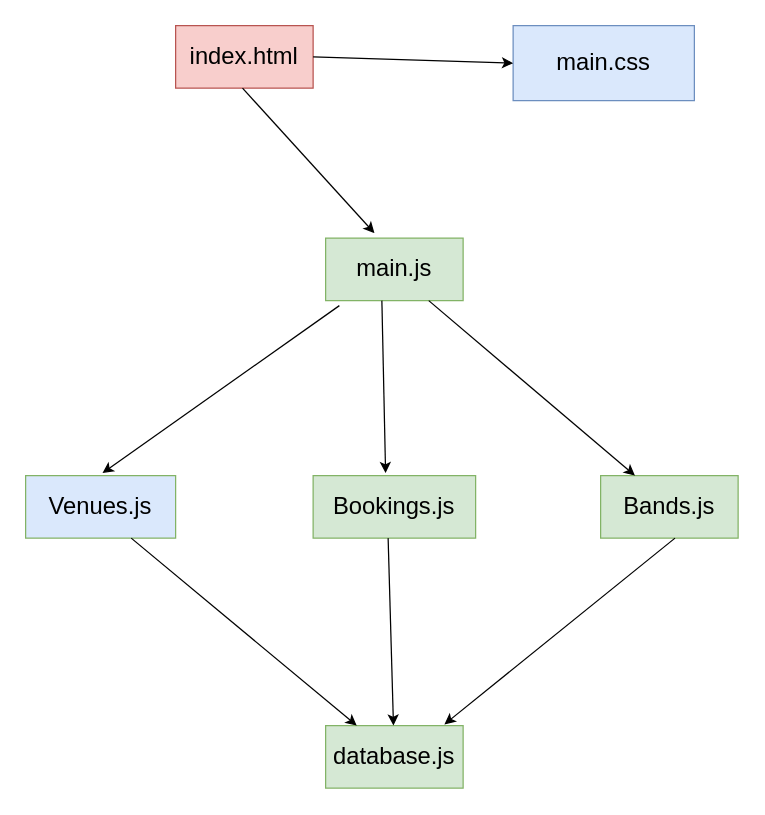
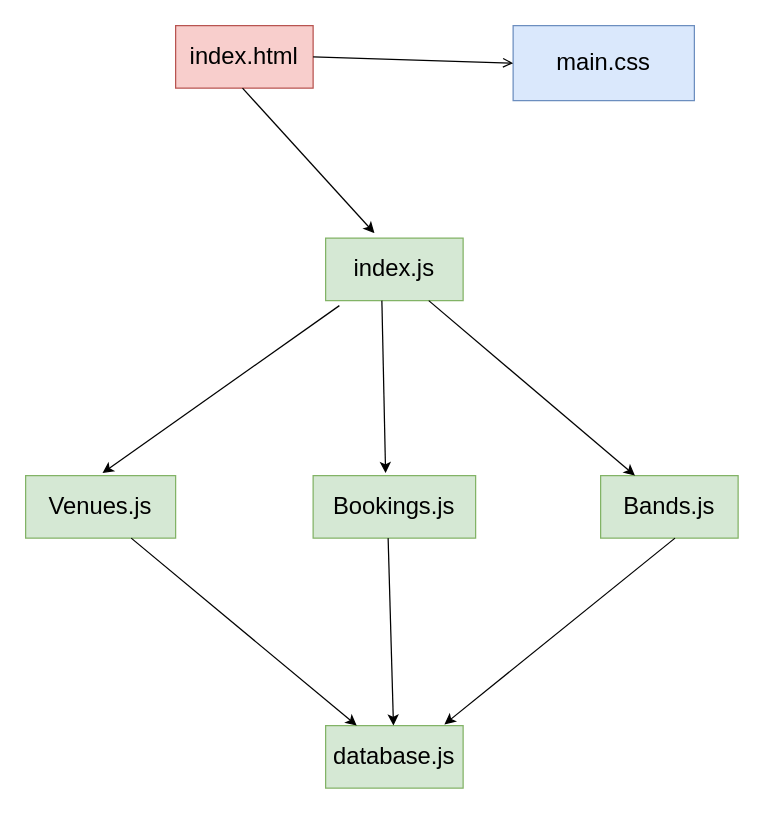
edge "index.html" -> "main.css": arrowhead classic -> open
node "main.js": label "main.js" -> "index.js"
node "Venues.js": fillcolor #dae8fc -> #d5e8d4
